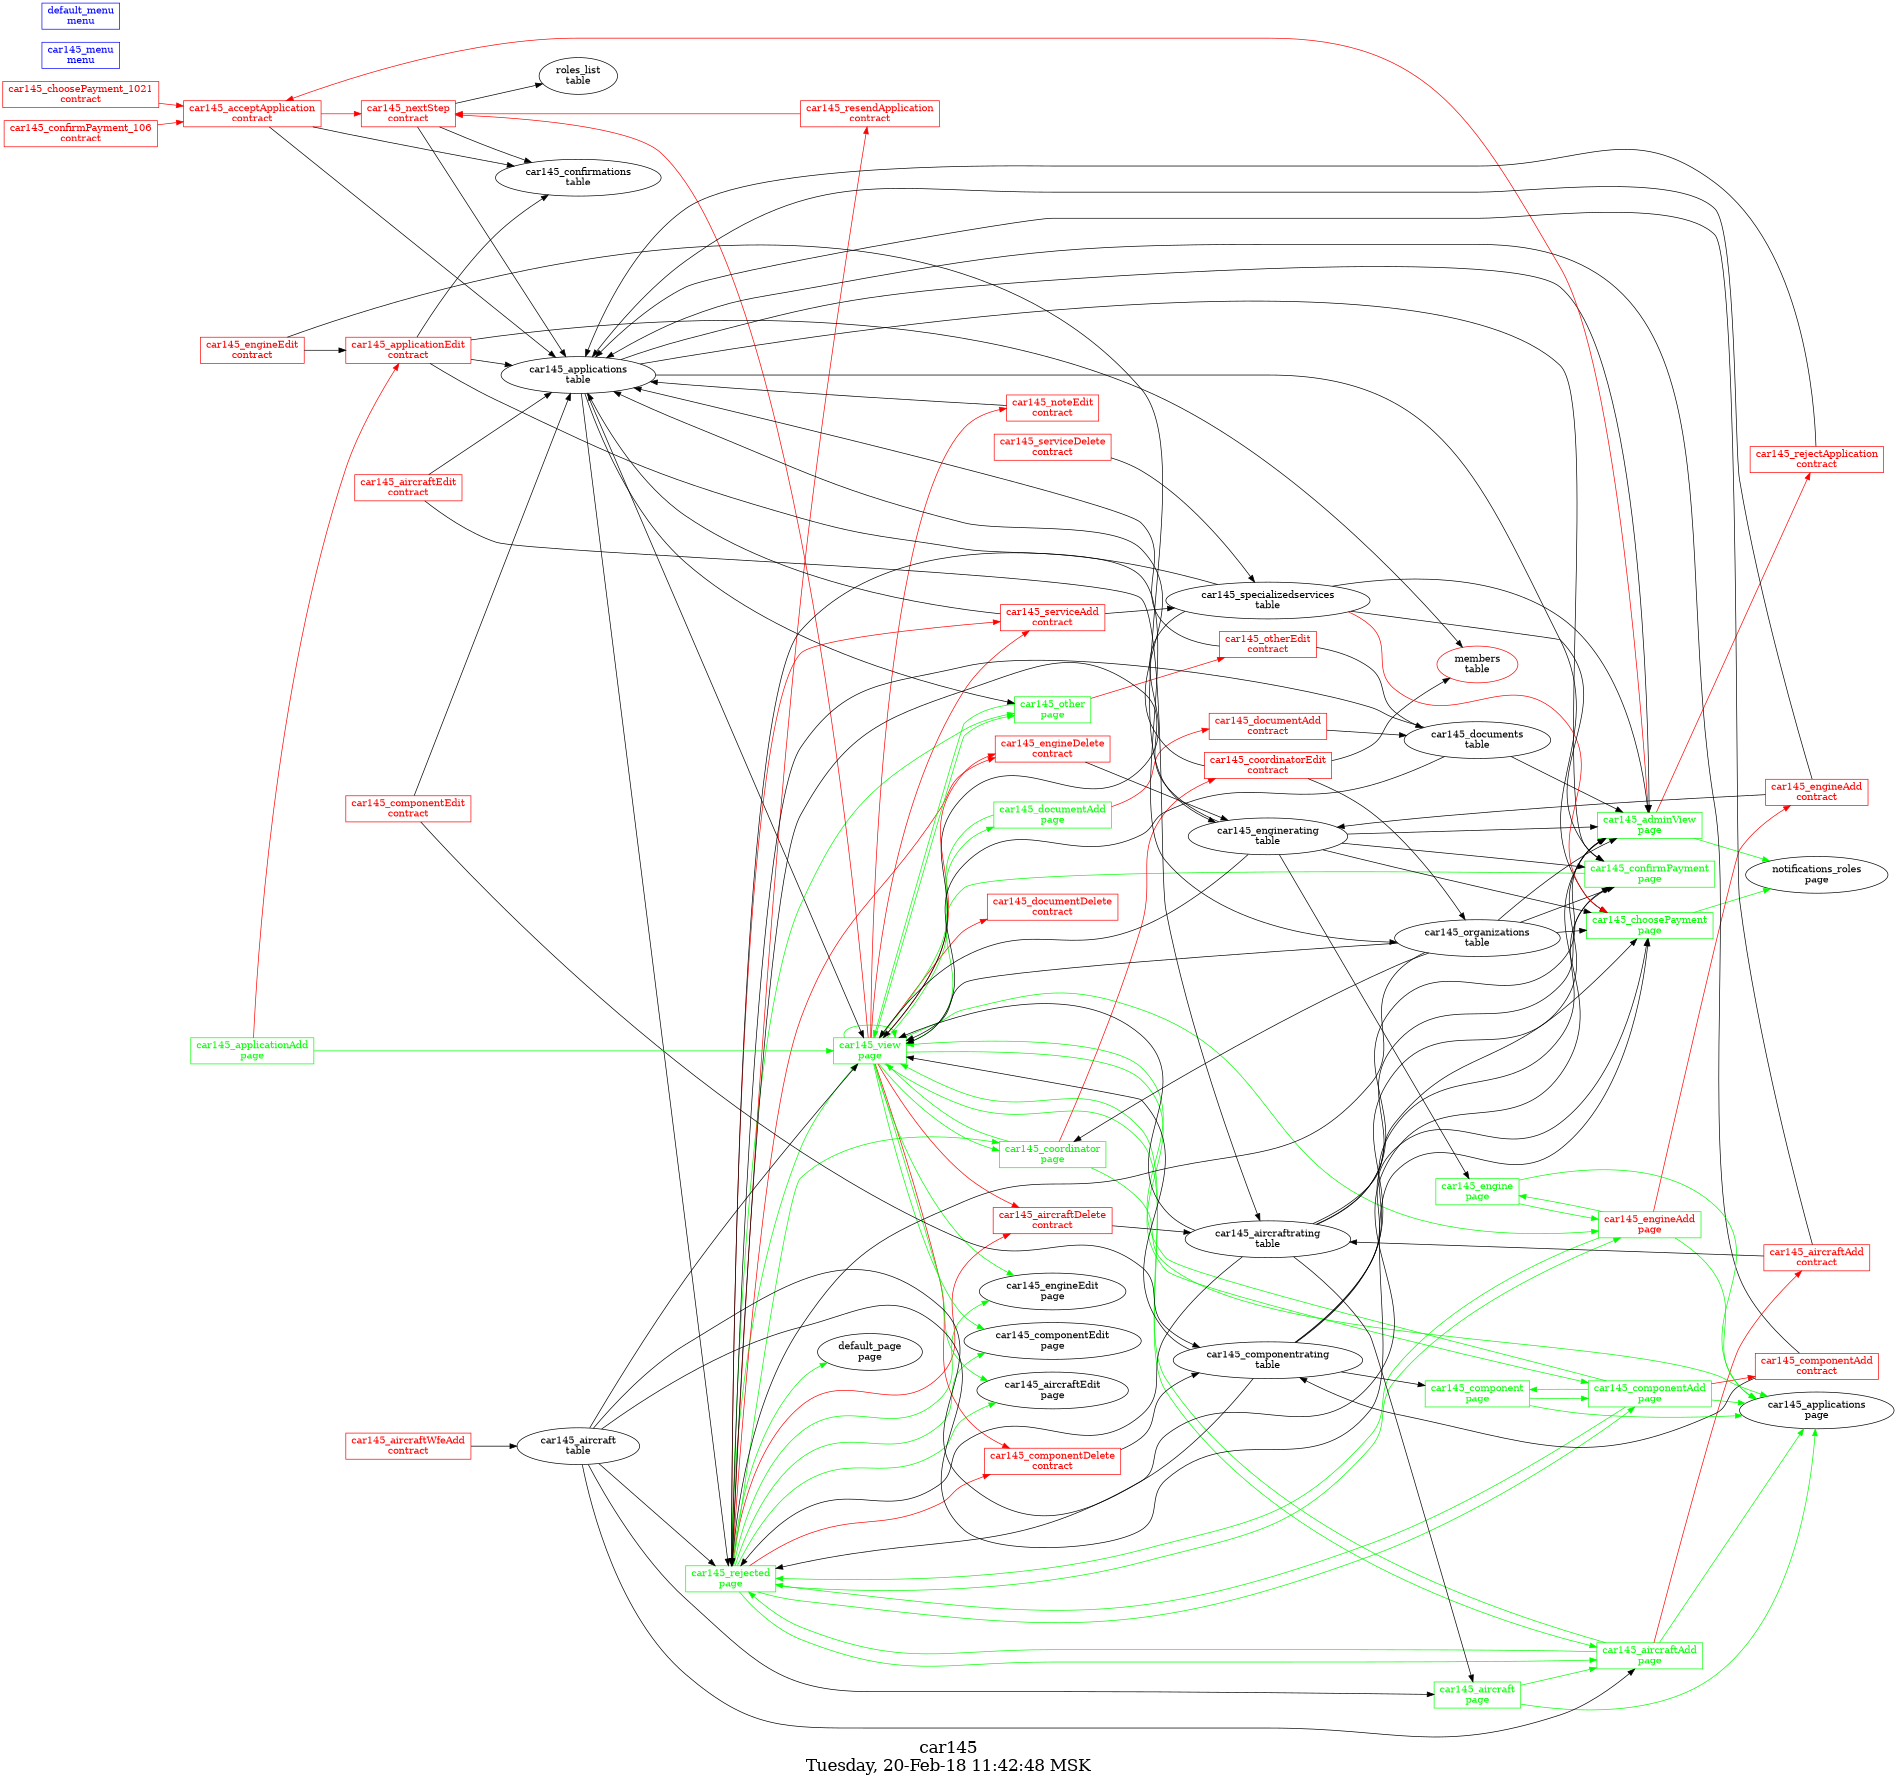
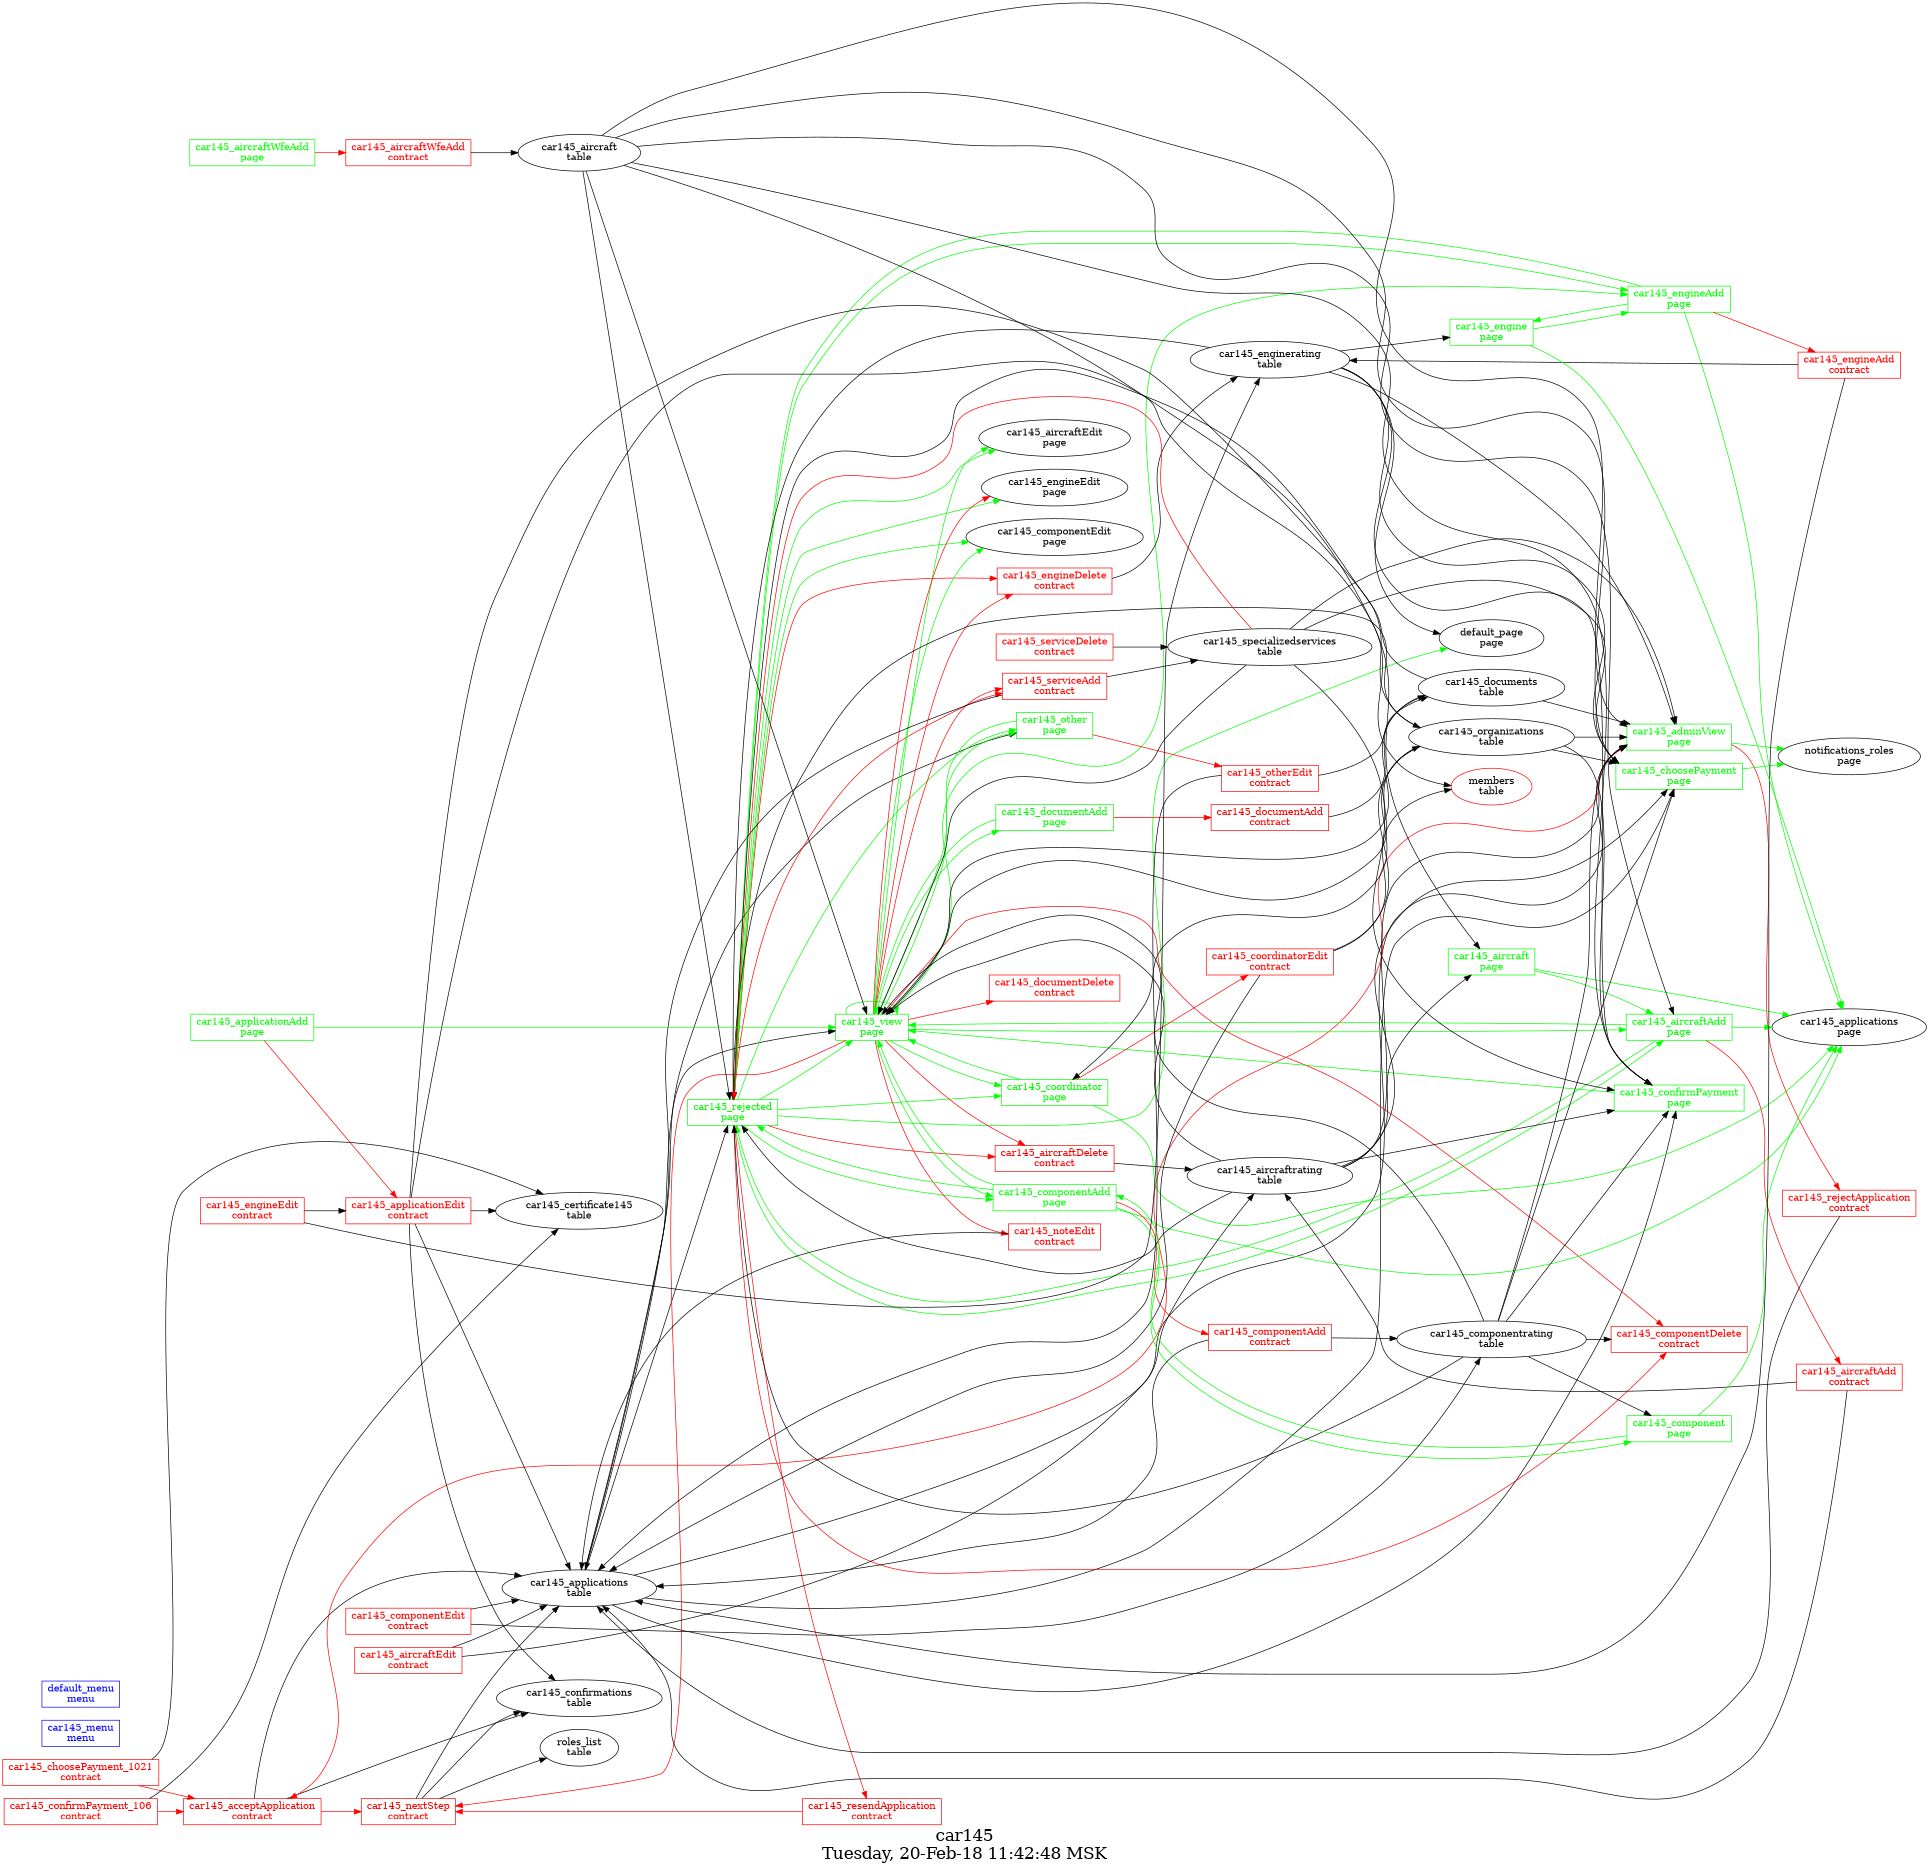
node "car145_aircraftWfeAdd page": added
edge "car145_aircraft table" -> "car145_confirmPayment page": added
edge "car145_specializedservices table" -> "car145_choosePayment page": color red -> black
edge "car145_specializedservices table" -> "car145_rejected page": color black -> red
edge "car145_enginerating table" -> "car145_view page": now "car145_enginerating table" -> "default_page page"
edge "car145_view page" -> "car145_engineEdit page": color green -> red
node "car145_certificate145 table": added
node "car145_engineAdd page": fontcolor red -> green
edge "car145_componentDelete contract" -> "car145_componentrating table": reversed
